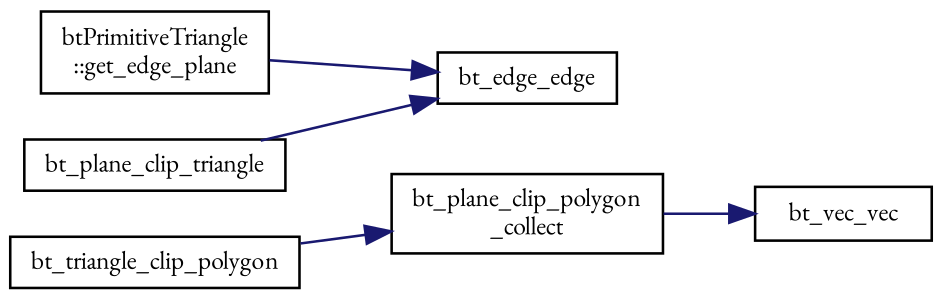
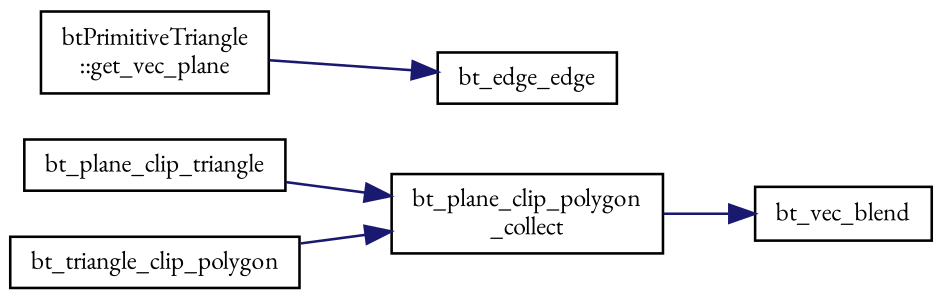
node "btPrimitiveTriangle ::get_edge_plane": label "btPrimitiveTriangle ::get_edge_plane" -> "btPrimitiveTriangle ::get_vec_plane"
edge "bt_plane_clip_triangle" -> "bt_edge_edge": now "bt_plane_clip_triangle" -> "bt_plane_clip_polygon _collect"
node "bt_vec_vec": label "bt_vec_vec" -> "bt_vec_blend"
